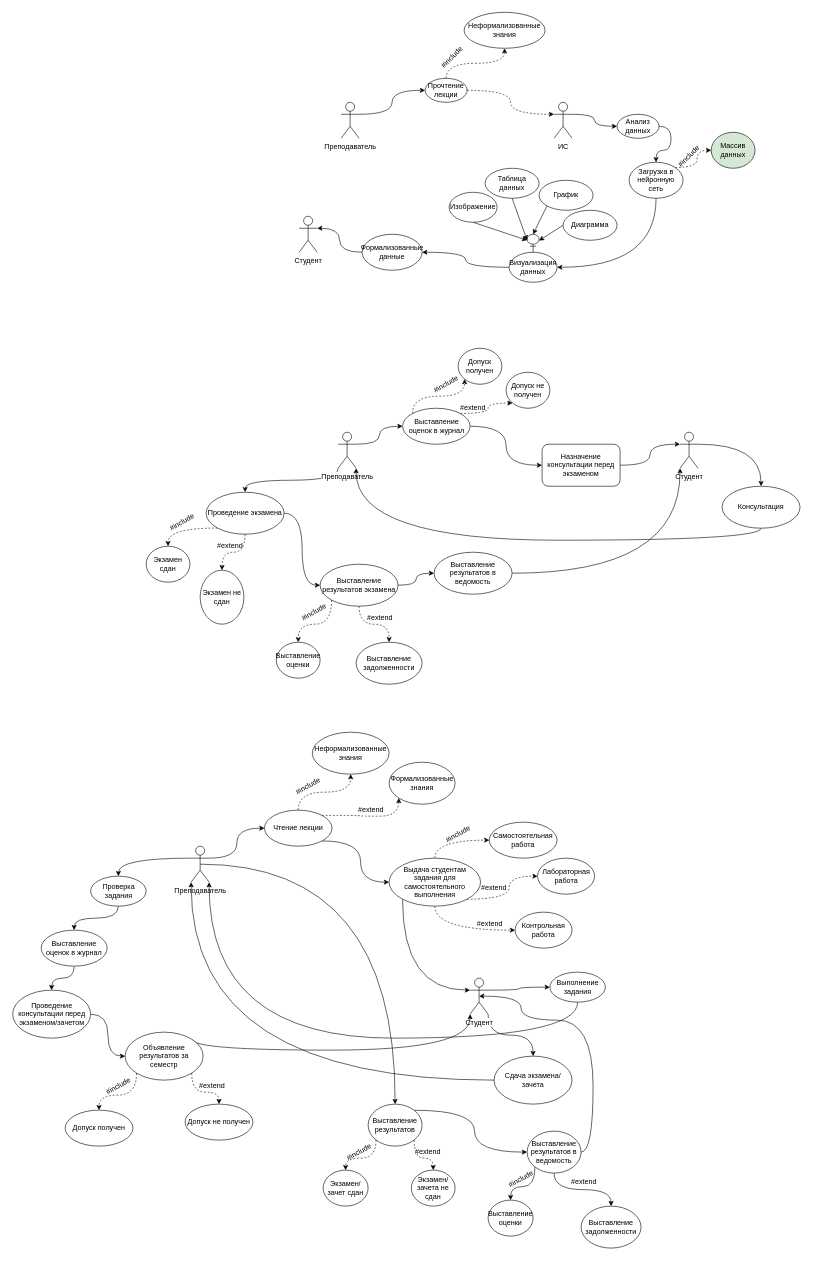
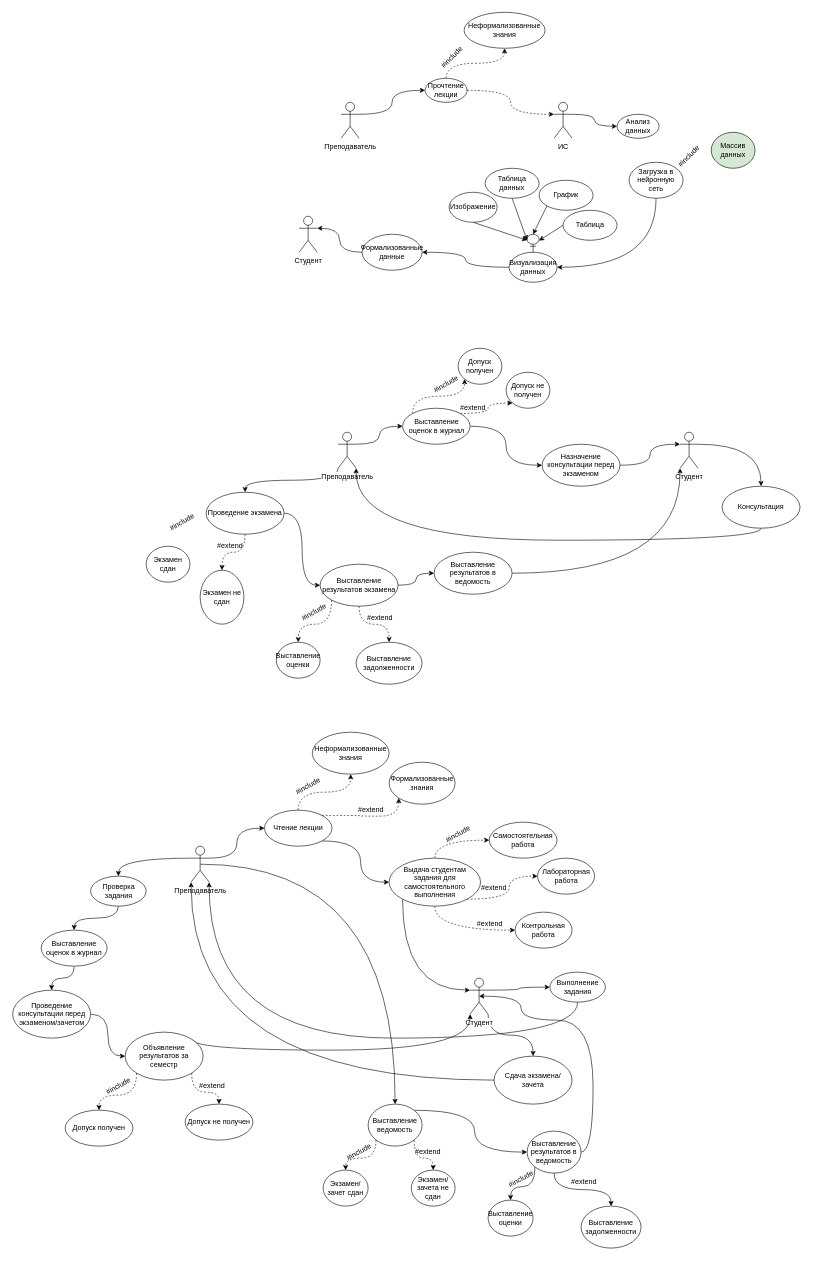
edge "Анализ данных" -> "Загрузка в нейронную сеть": removed
edge "Загрузка в нейронную сеть" -> "Массив данных": removed
node "Диаграмма": label "Диаграмма" -> "Таблица"
node "Назначение консультации перед экзаменом": shape rounded rectangle -> ellipse
edge "Проведение экзамена" -> "Экзамен сдан": removed
node "Выставление результатов": label "Выставление результатов" -> "Выставление ведомость"
